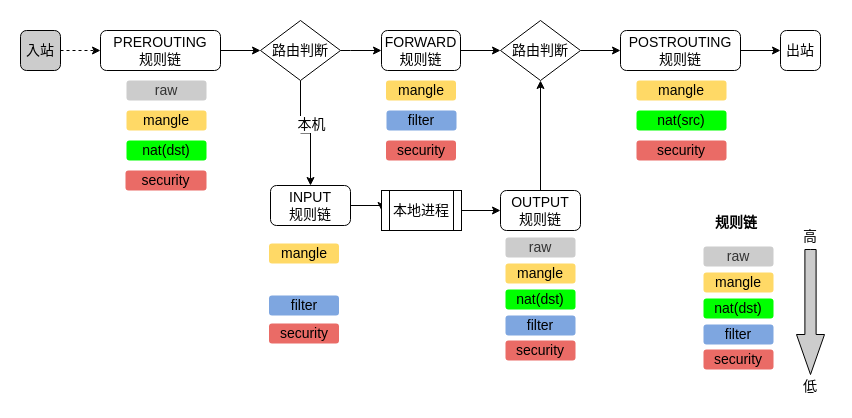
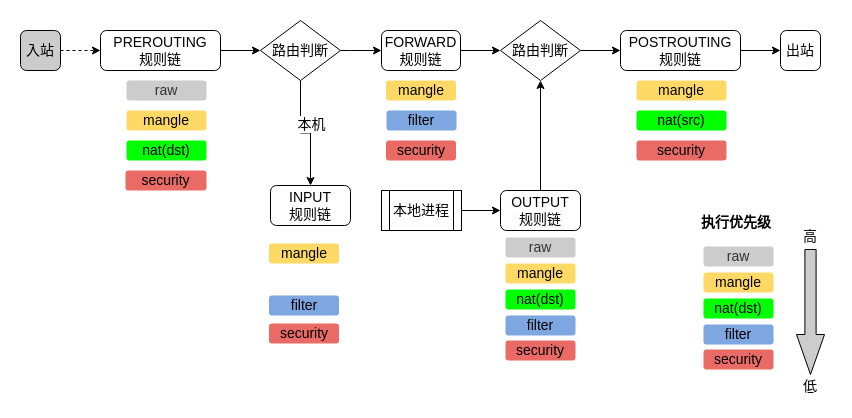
edge "INPUT 规则链" -> "本地进程": removed
node "规则链": label "规则链" -> "执行优先级"
